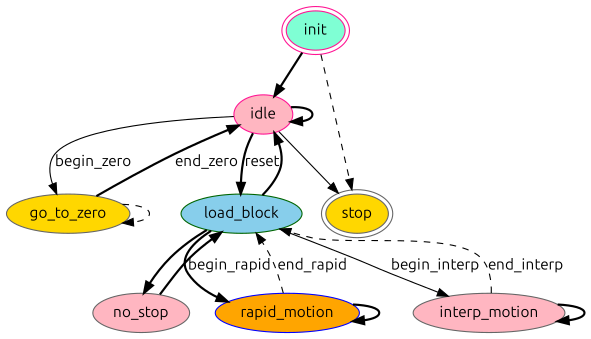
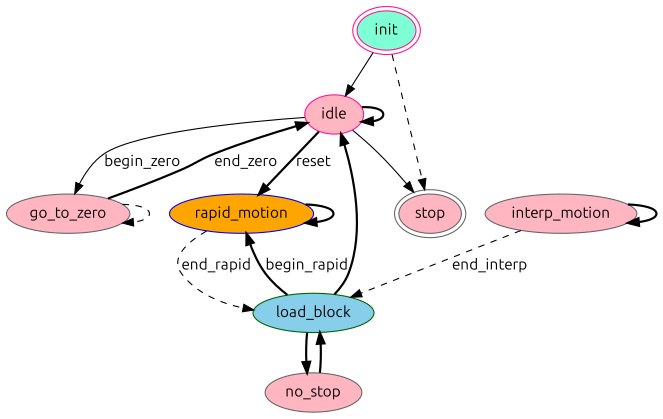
edge "init" -> "idle": style bold -> solid
edge "idle" -> "load_block": now "idle" -> "rapid_motion"
node "go_to_zero": fillcolor gold -> lightpink
node "stop": fillcolor gold -> lightpink
edge "load_block" -> "interp_motion": removed, label "begin_interp"
